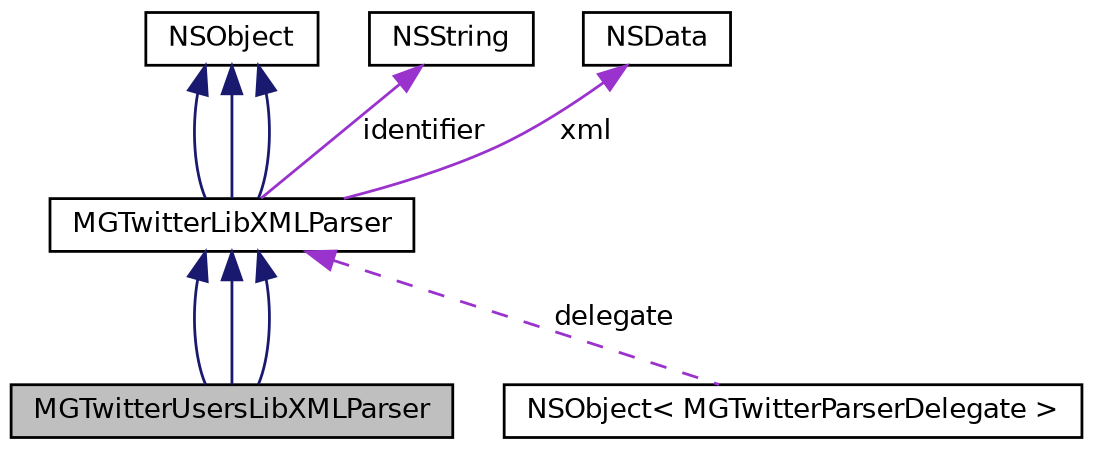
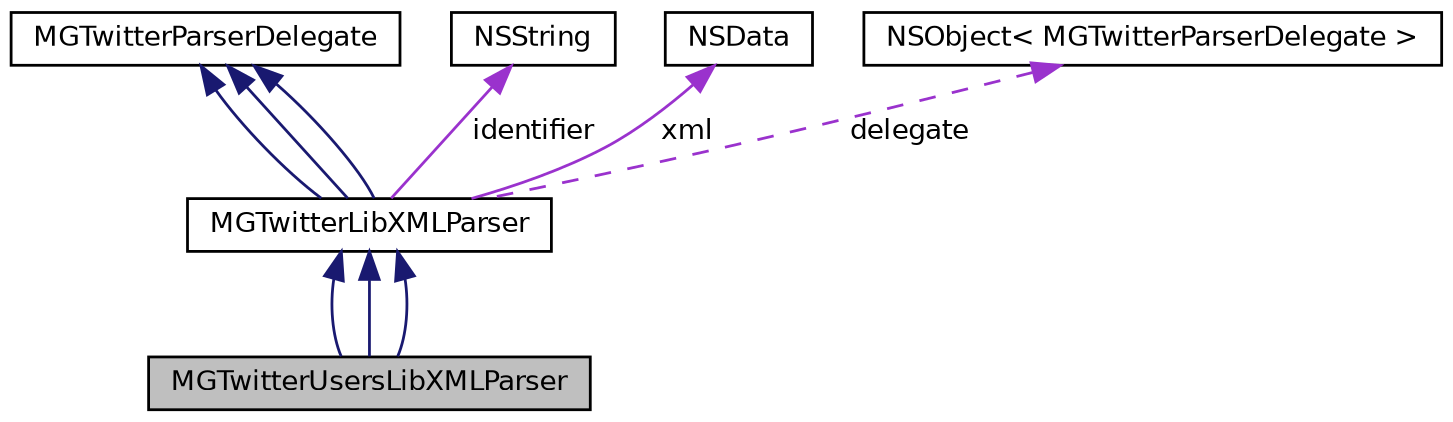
node "NSObject": label "NSObject" -> "MGTwitterParserDelegate"
edge "NSObject< MGTwitterParserDelegate >" -> "MGTwitterLibXMLParser": reversed
